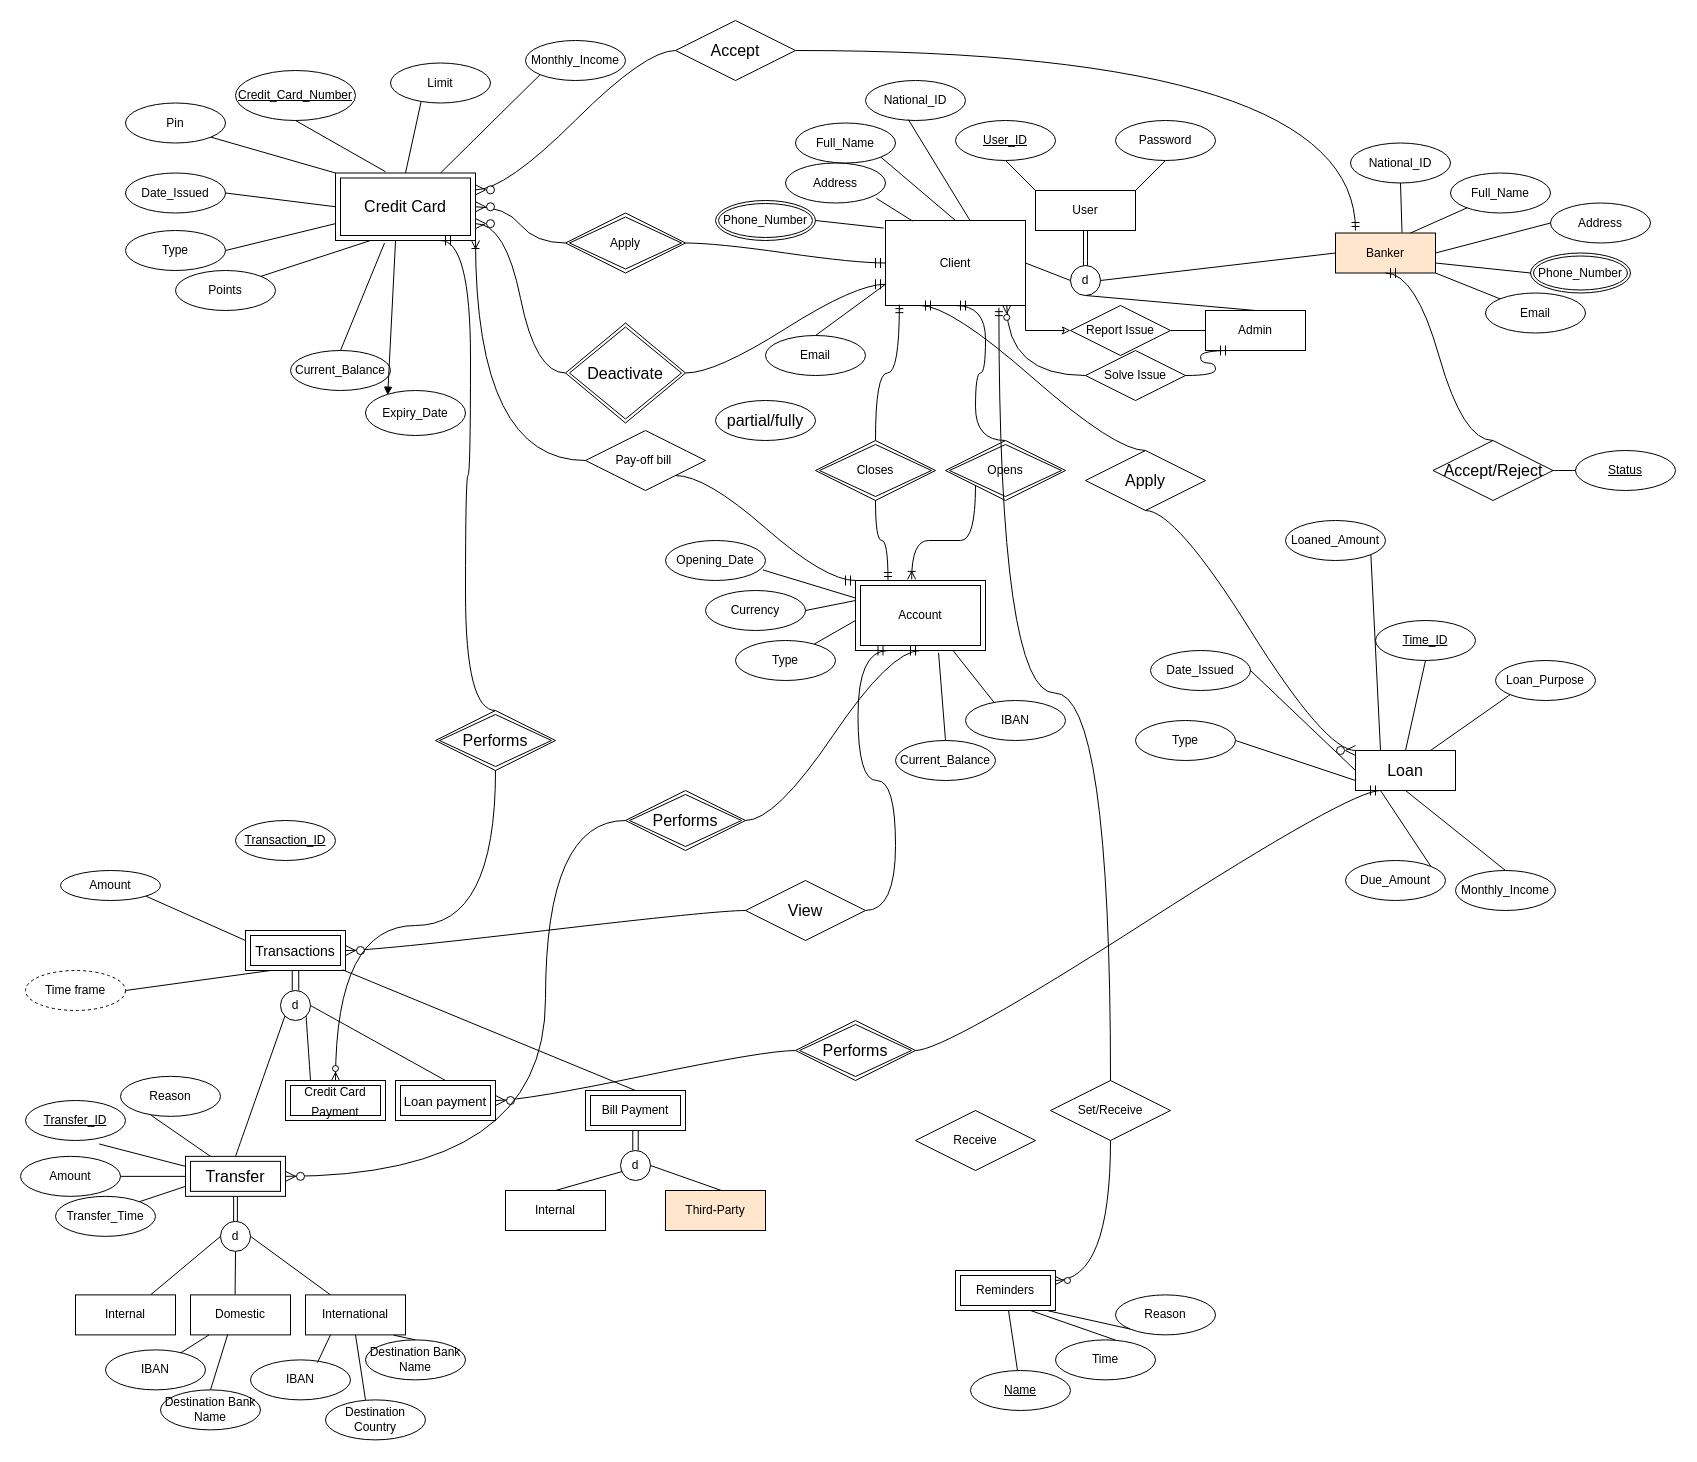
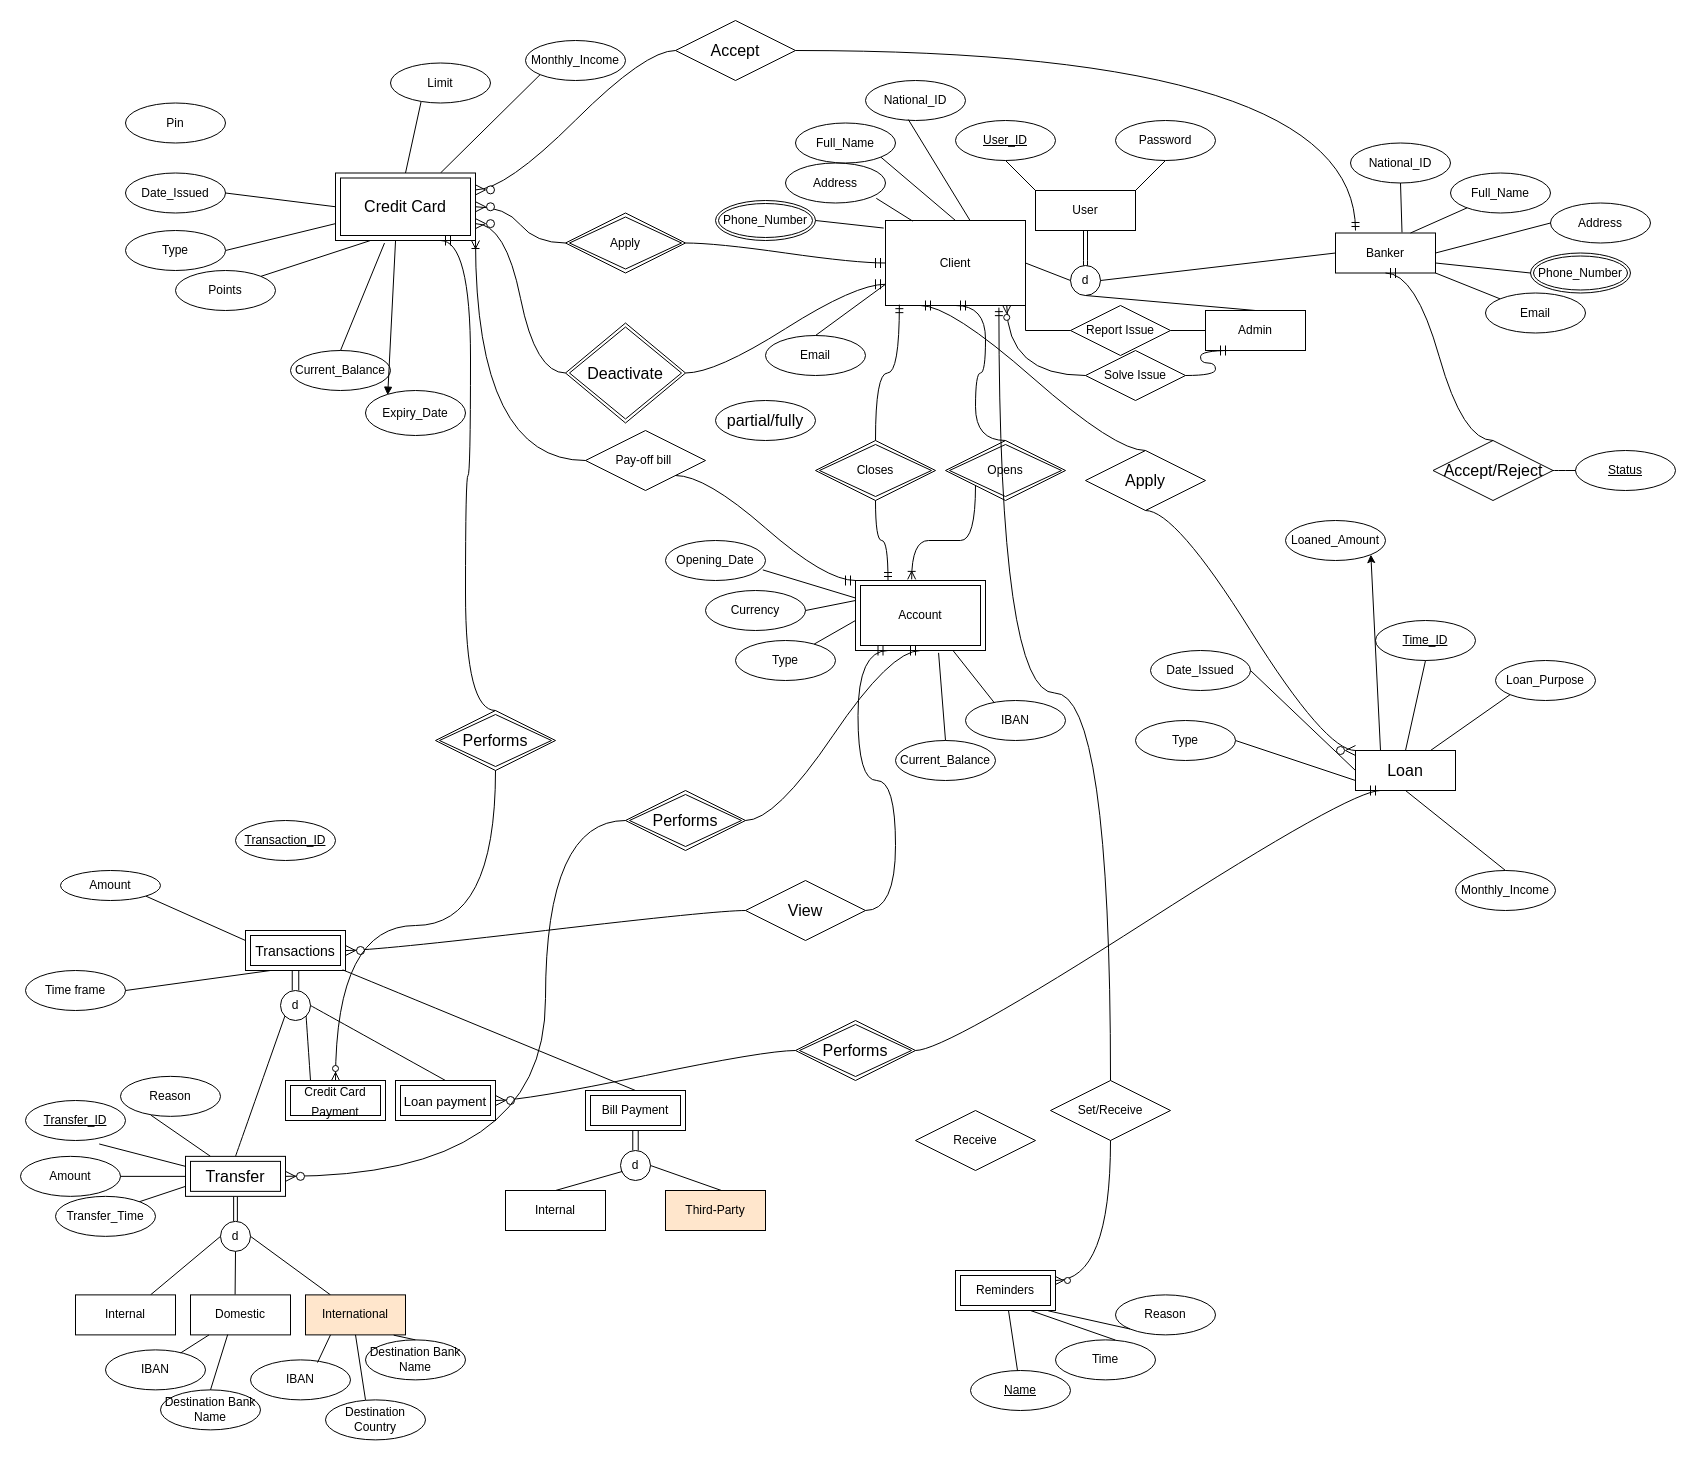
node "Credit_Card_Number": removed
edge "Credit_Card_Number" -- "Credit Card": removed
edge "Pin" -- "Credit Card": removed
node "Banker": fillcolor #ffe6cc -> #ffffff
edge "Client" -> "Report Issue": arrowhead classic -> none
edge "Loaned_Amount" -- "Loan": arrowhead none -> classic
edge "Loan" -- "Due_Amount": removed
node "Due_Amount": removed
node "Time frame": style dashed -> solid
node "International": fillcolor #ffffff -> #ffe6cc
